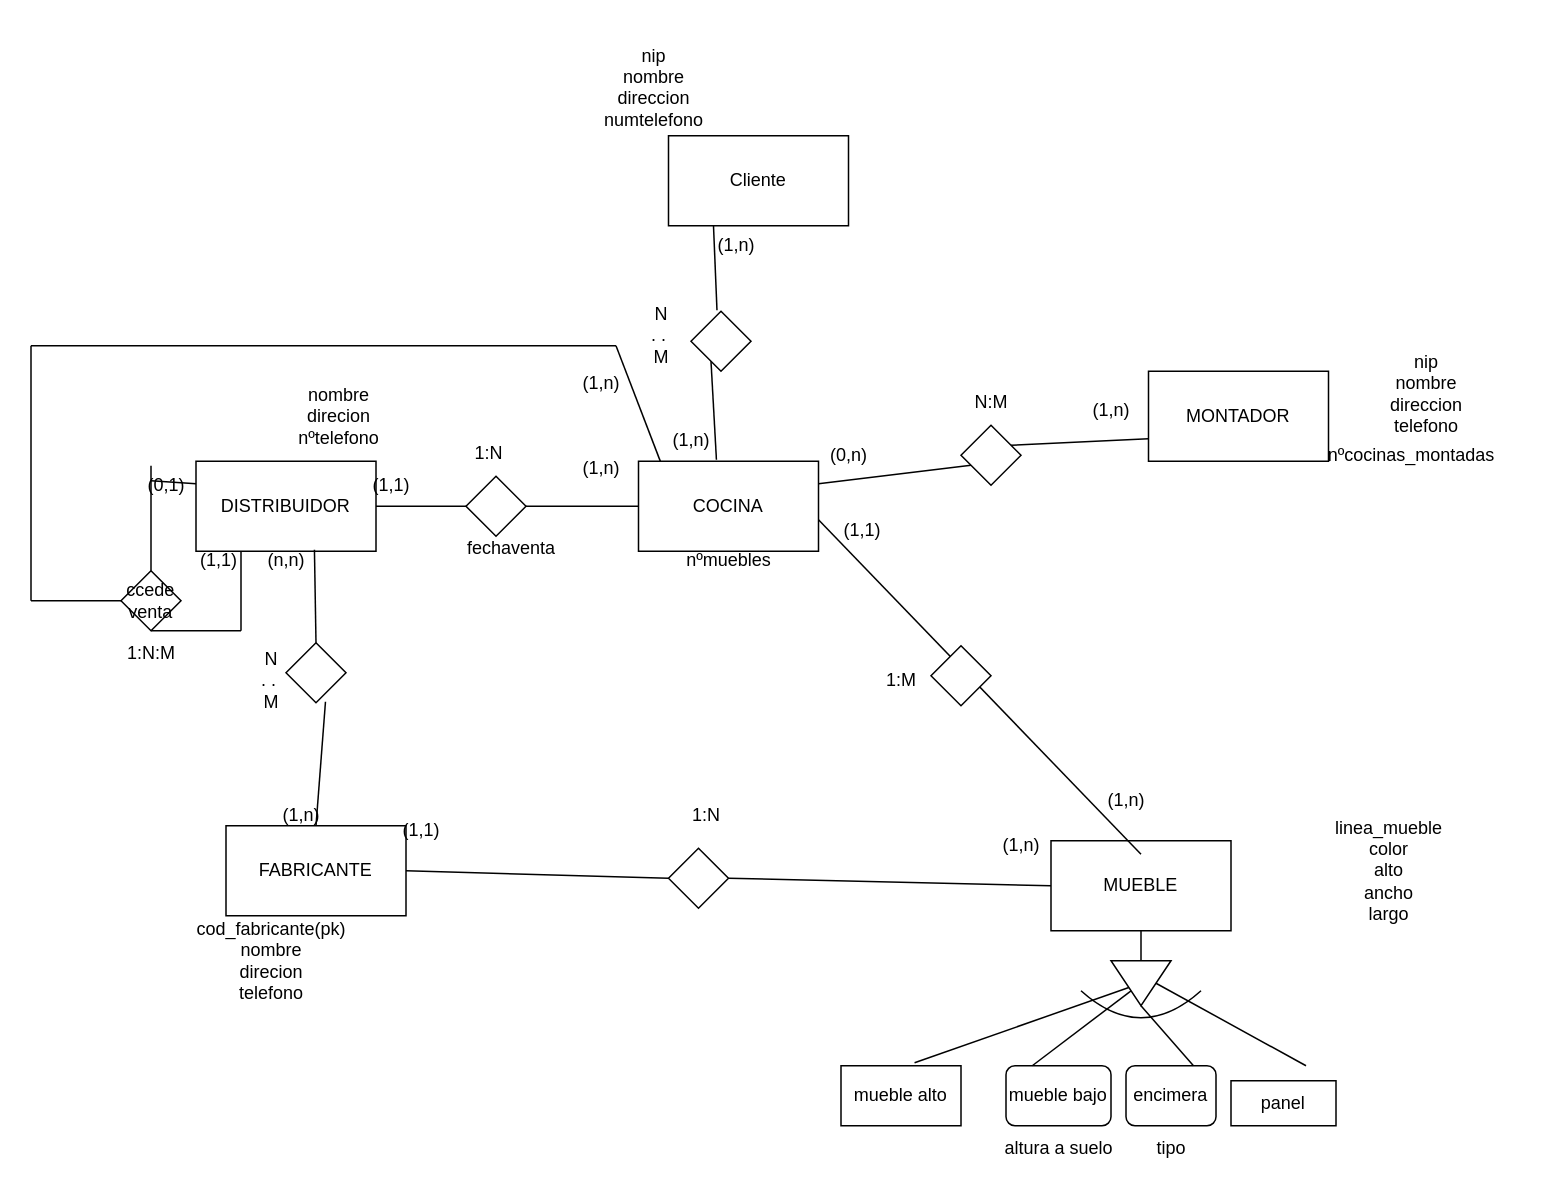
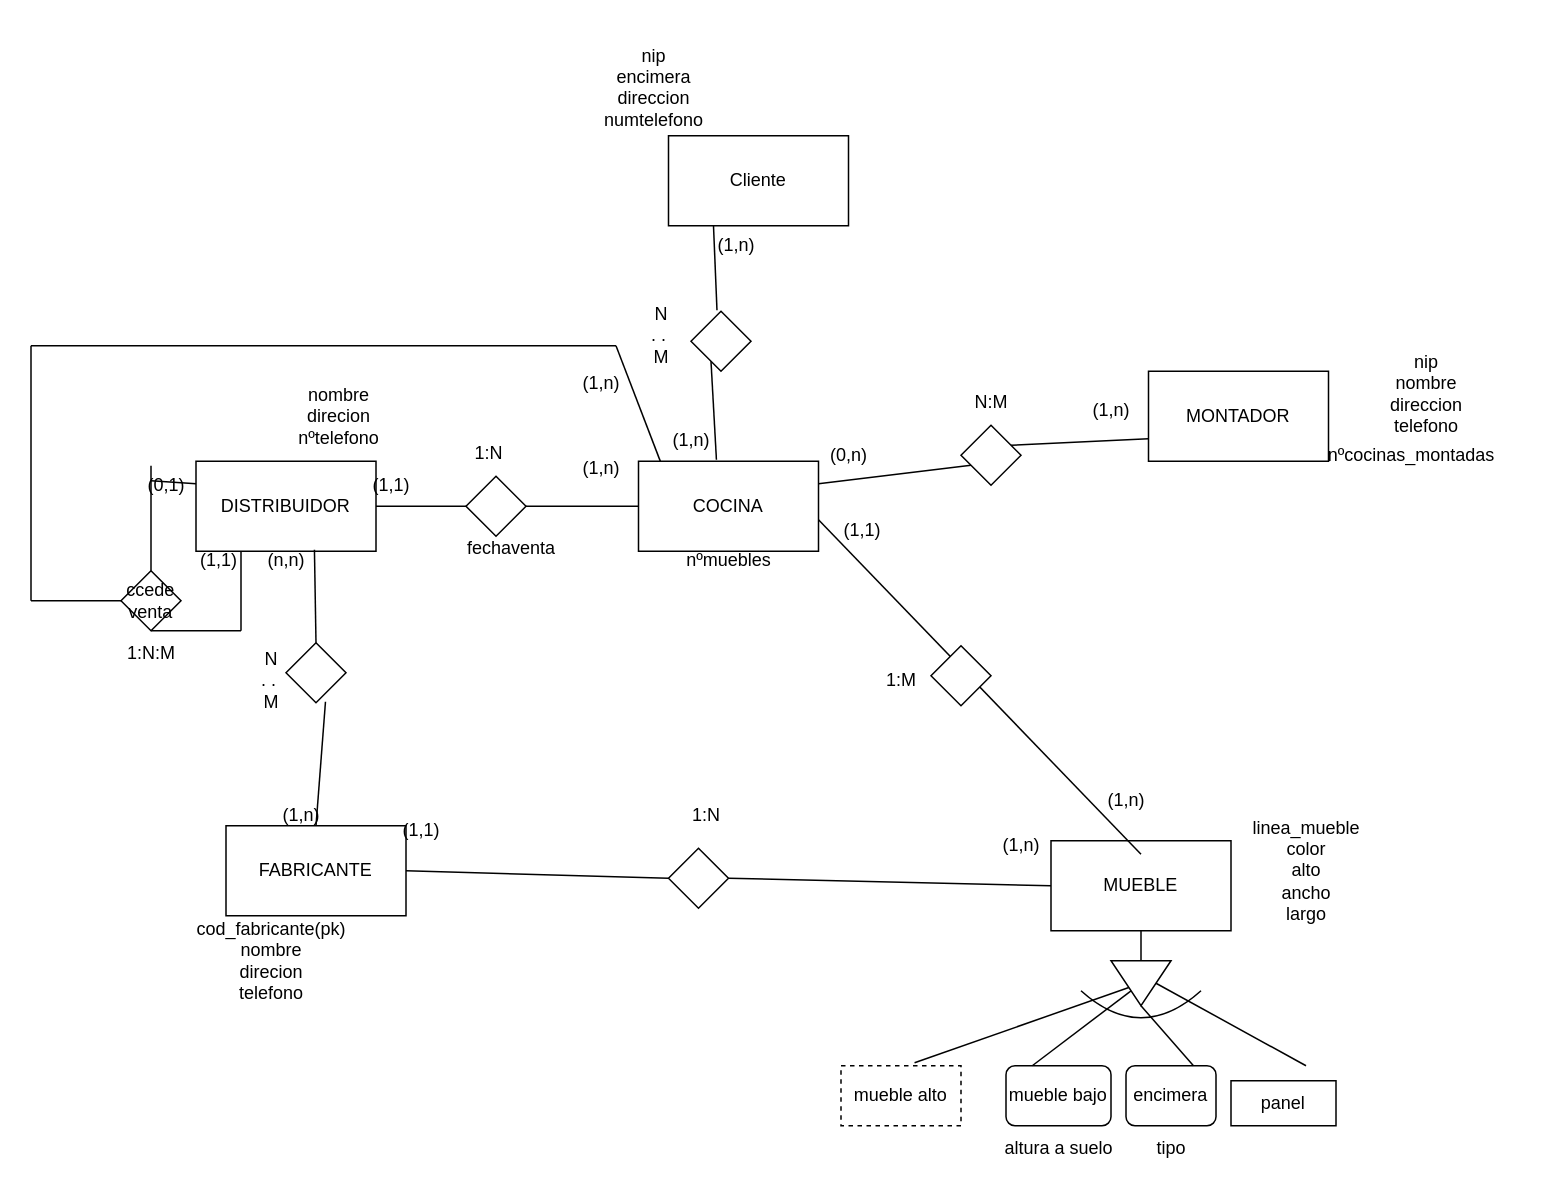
node "nip nombre direccion numtelefono": label "nip nombre direccion numtelefono" -> "nip encimera direccion numtelefono"
node "linea_mueble color alto ancho largo": moved (1388, 871) -> (1306, 871)
node "mueble alto": style solid -> dashed
